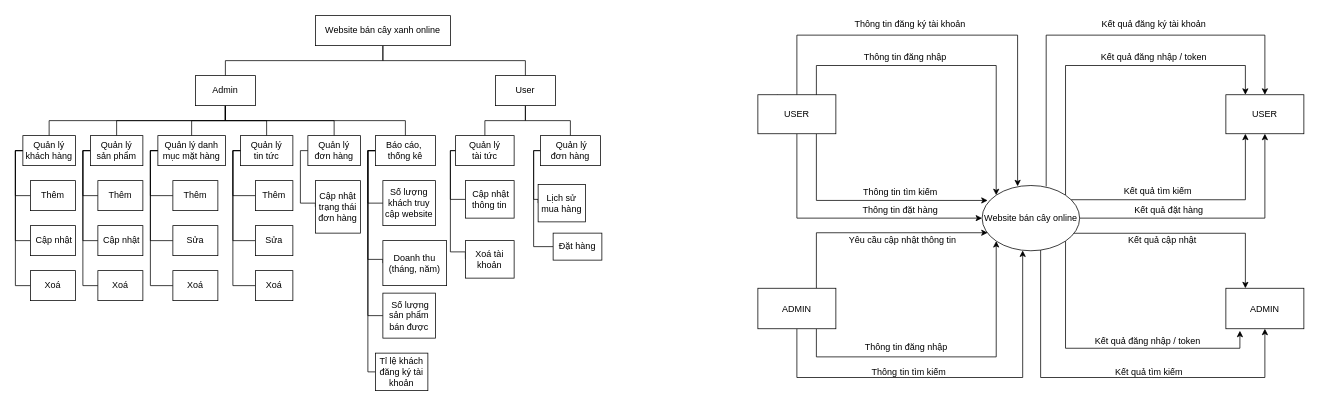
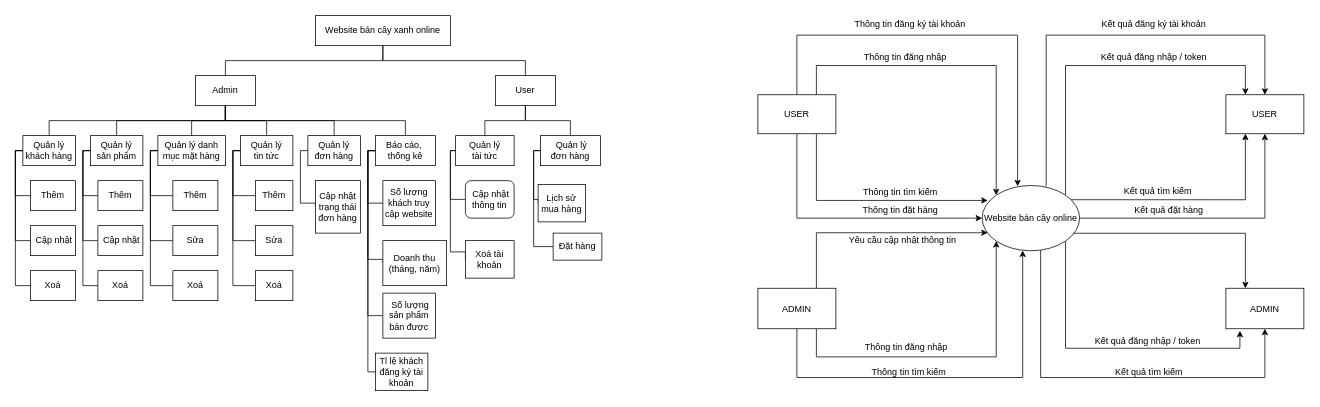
node "Cập nhật thông tin": shape rectangle -> rounded rectangle
node "Kết quả cập nhật": removed
